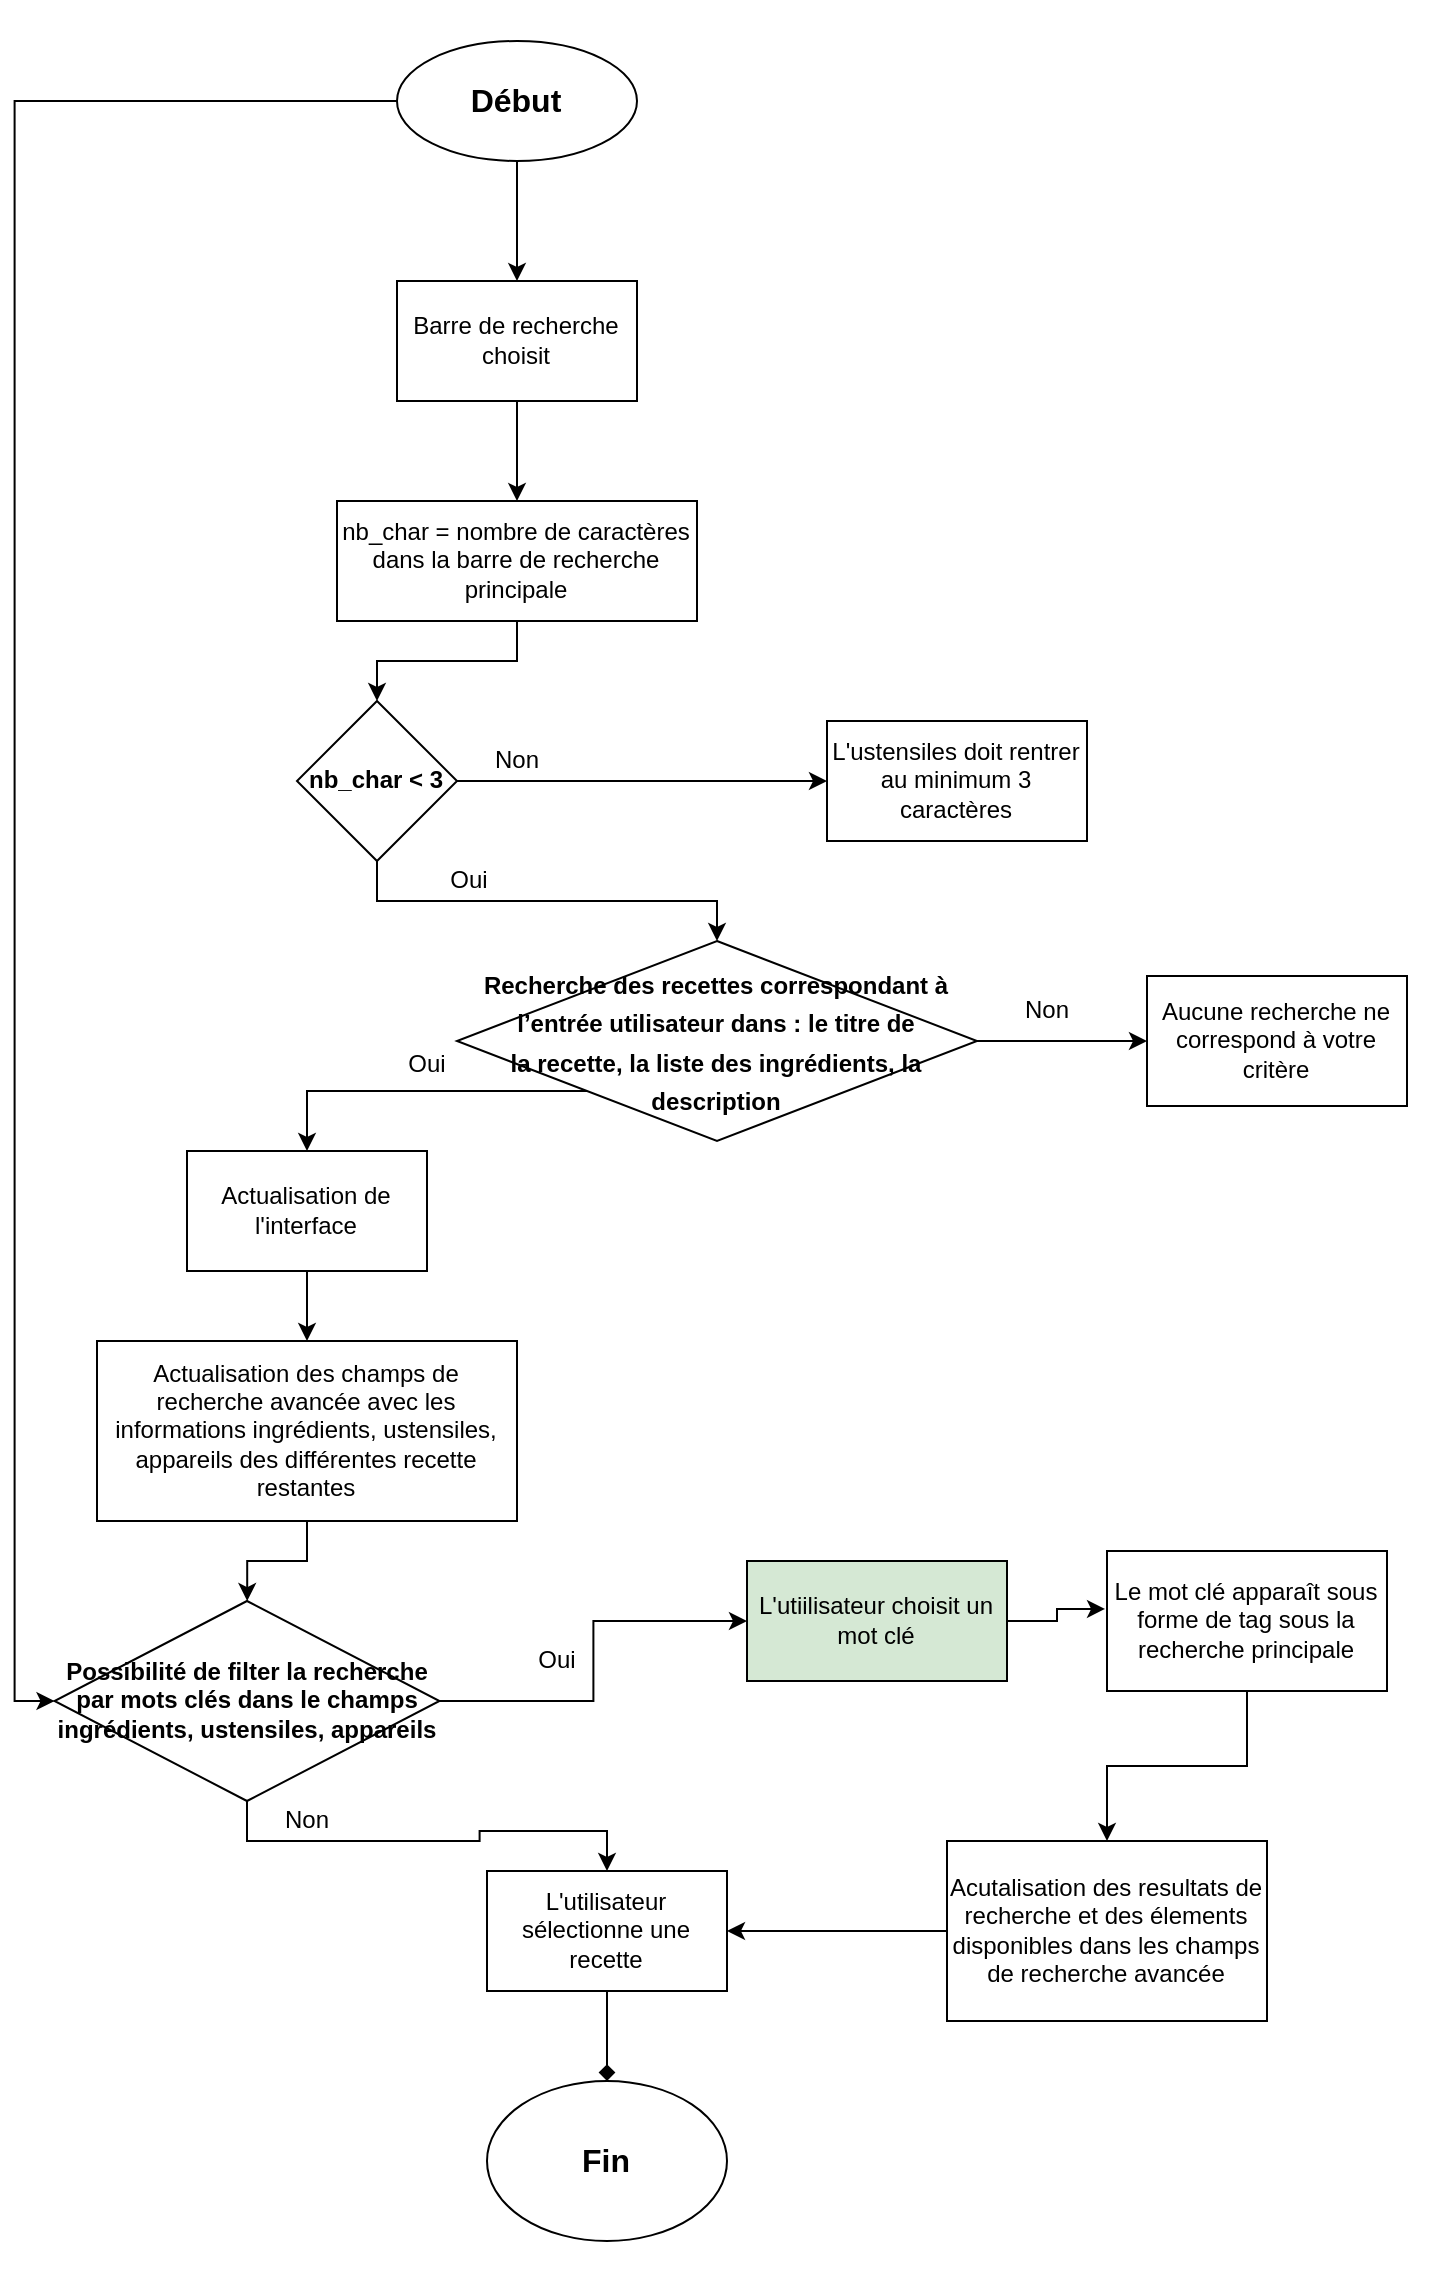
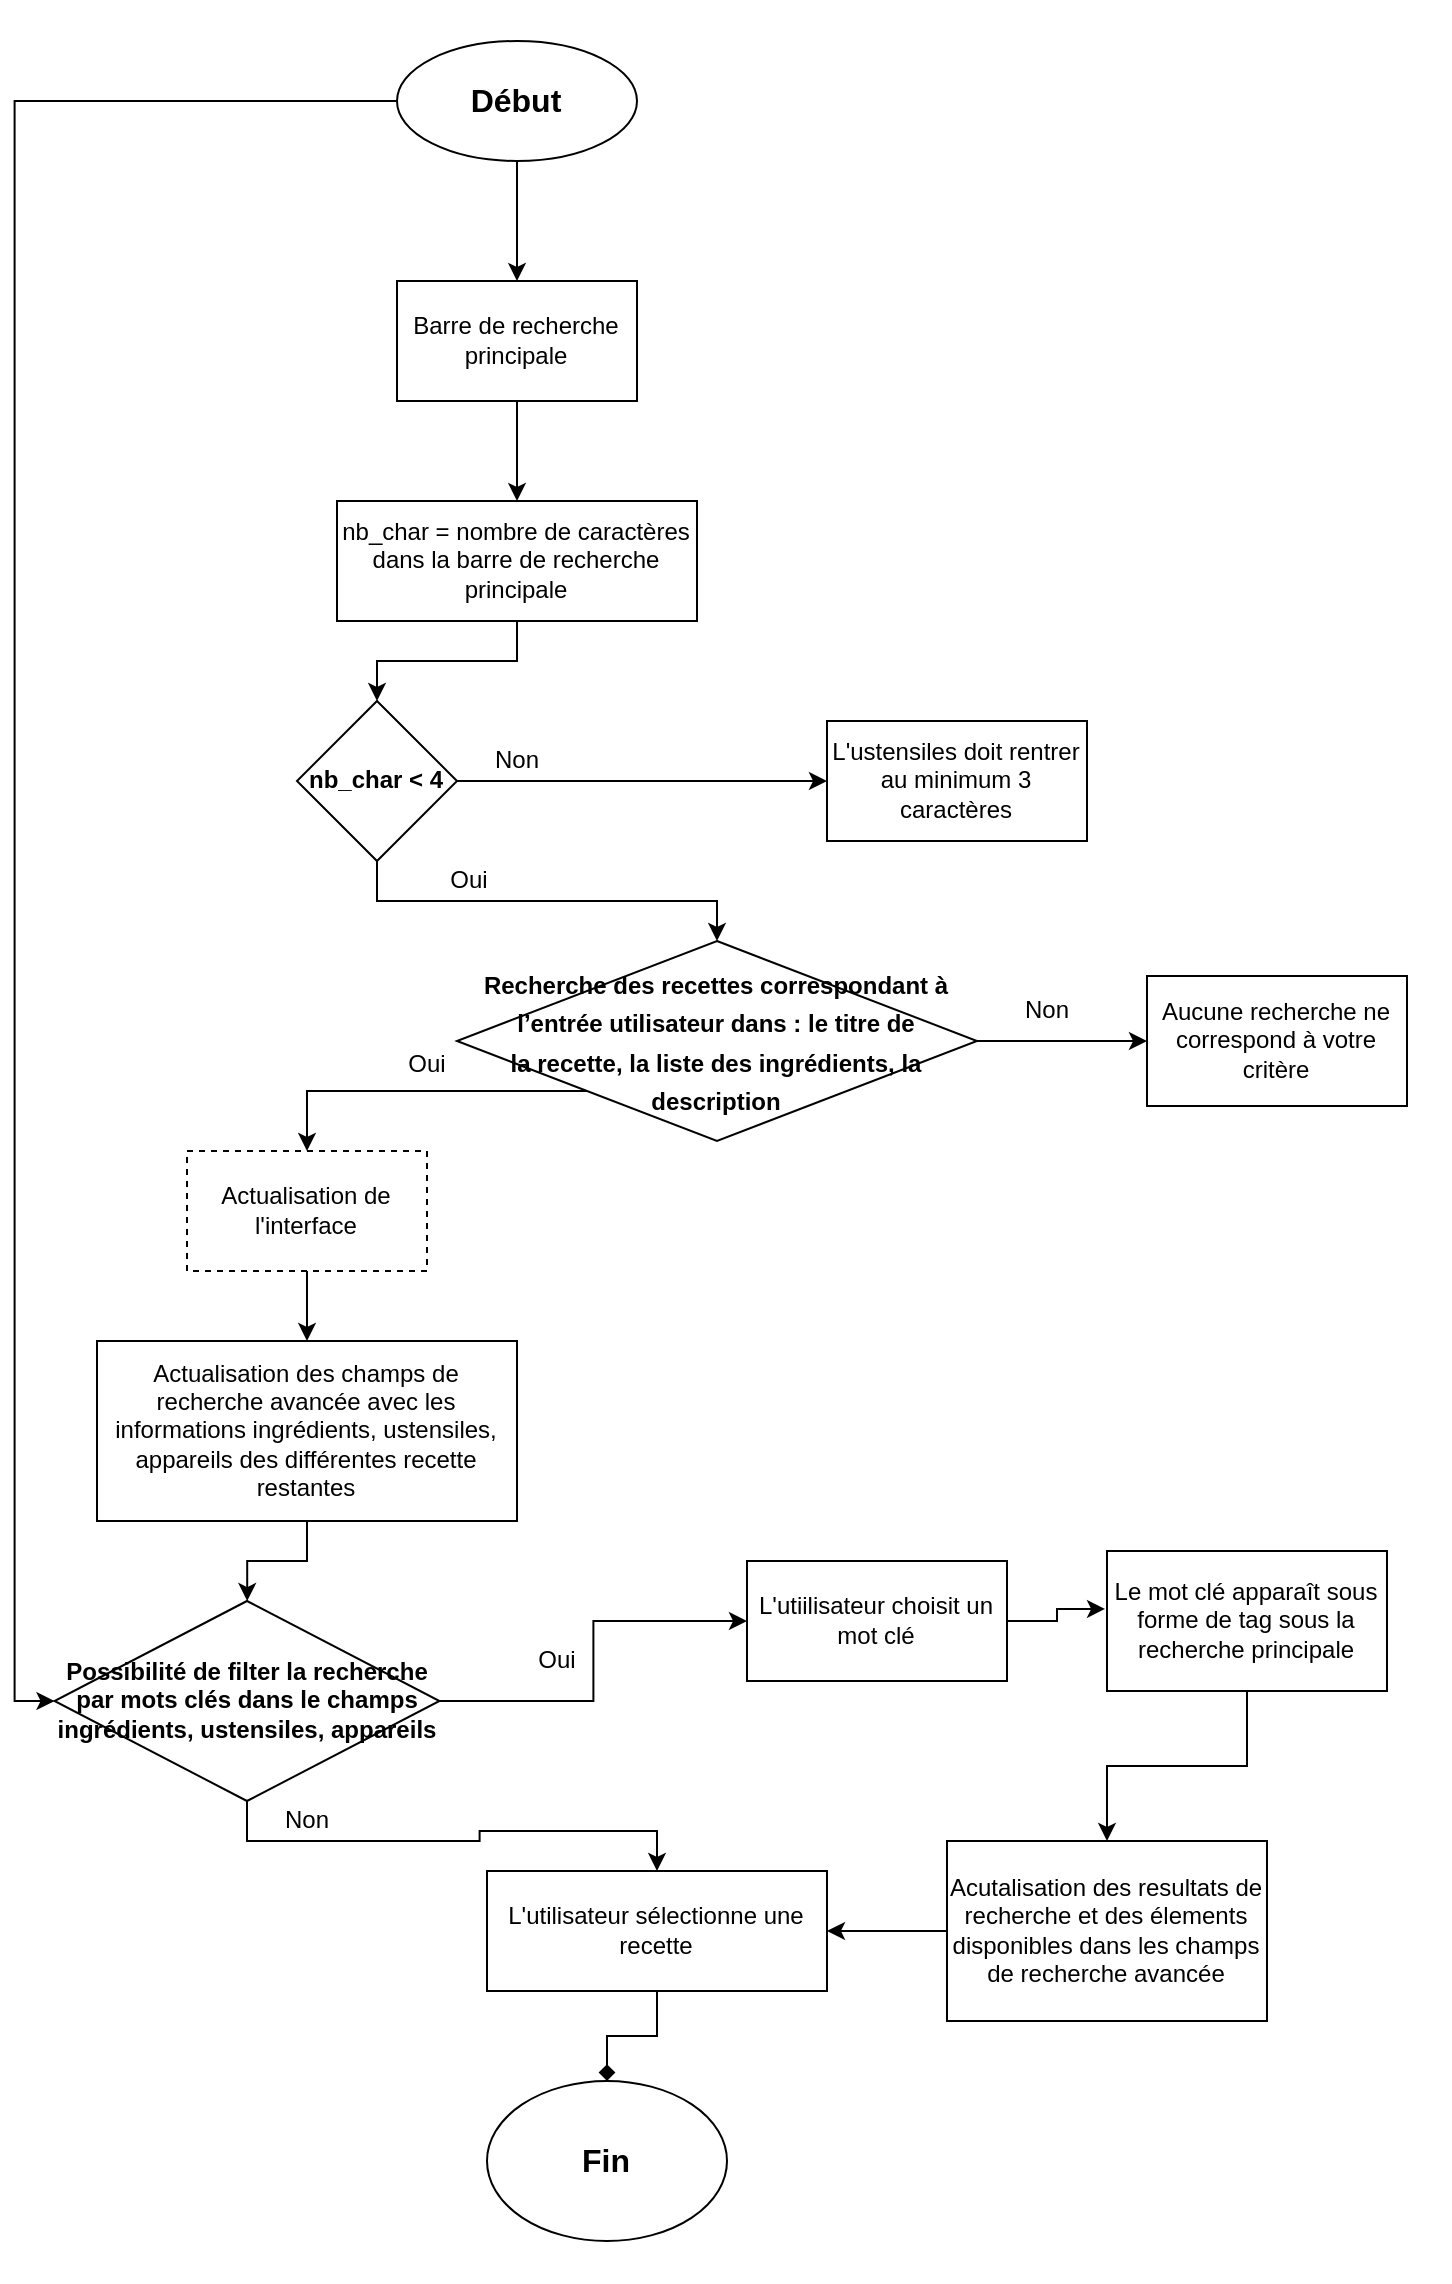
node "Barre de recherche choisit": label "Barre de recherche choisit" -> "Barre de recherche principale"
node "nb_char < 3": label "nb_char < 3" -> "nb_char < 4"
node "Actualisation de l'interface": style solid -> dashed
node "L'utiilisateur choisit un mot clé": fillcolor #d5e8d4 -> #ffffff
node "L'utilisateur sélectionne une recette": size 240x120 -> 340x120
